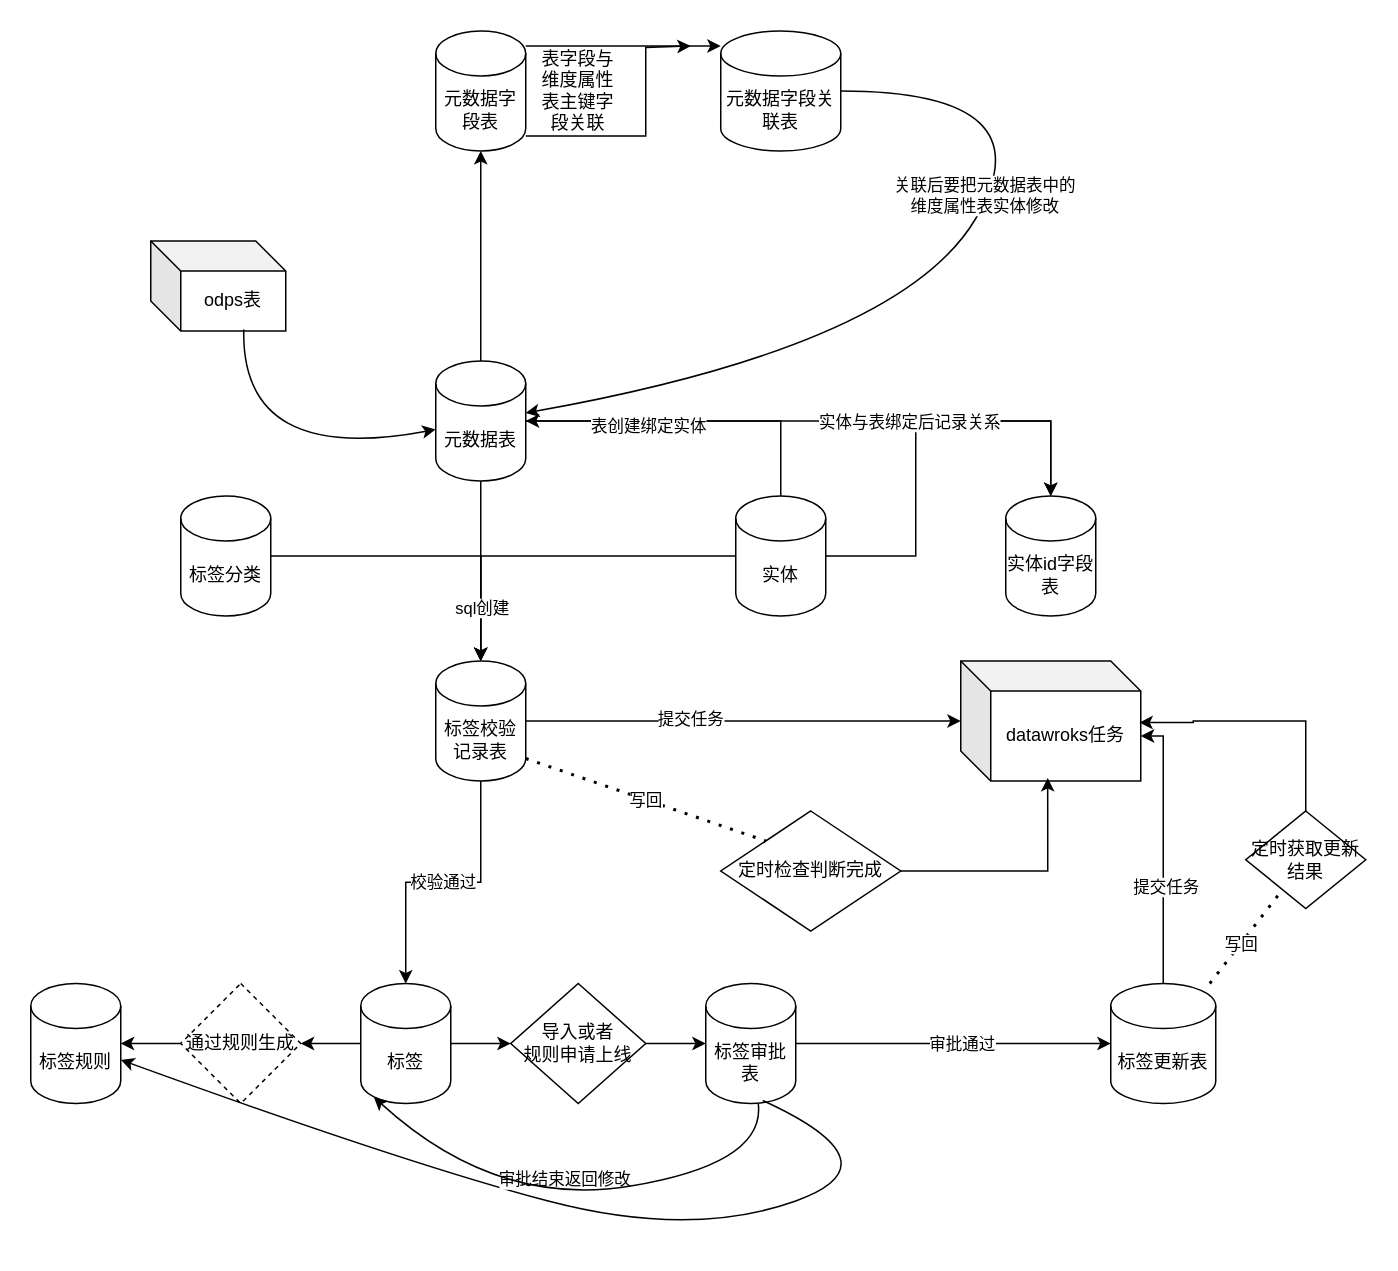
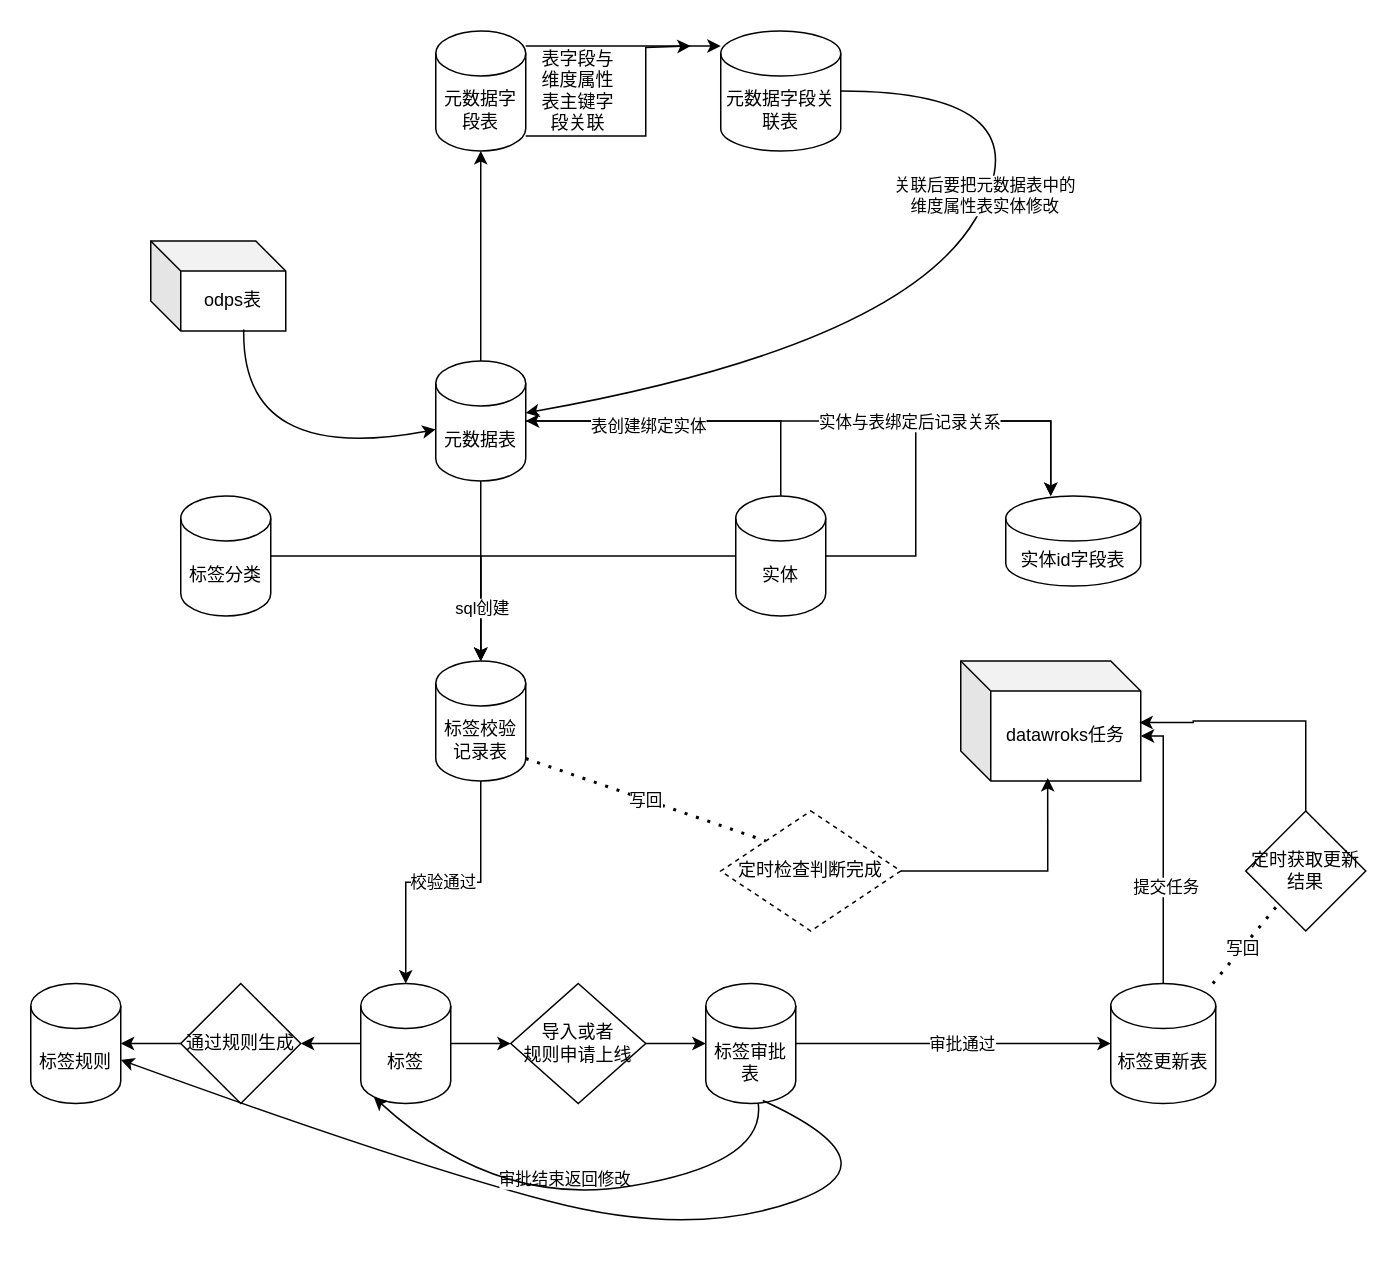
node "实体id字段表": size 90x120 -> 135x90
edge "标签校验记录表" -> "datawroks任务": removed, label "提交任务"
node "定时获取更新结果": size 120x98 -> 120x120
node "定时检查判断完成": style solid -> dashed
node "通过规则生成": style dashed -> solid
